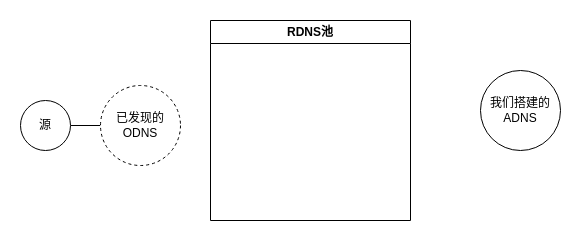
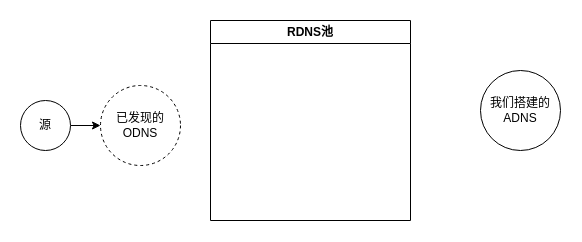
edge "源" -- "已发现的 ODNS": arrowhead none -> classic
